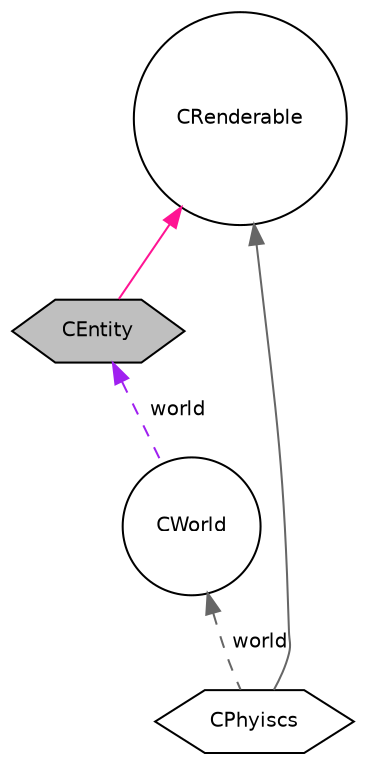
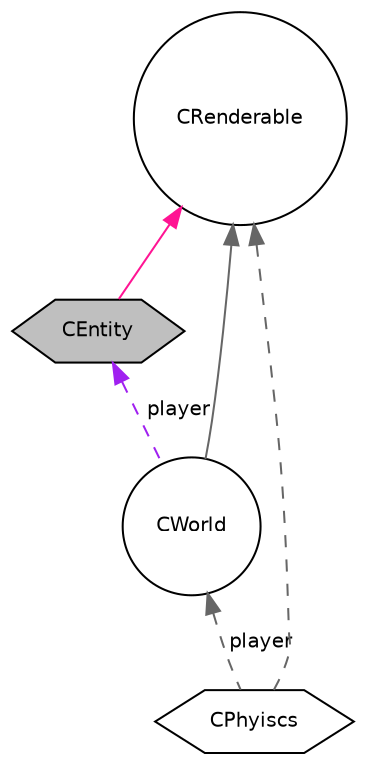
edge "CWorld" -> "CRenderable": added
edge "CWorld" -> "CEntity": label " world" -> " player"
edge "CPhyiscs" -> "CRenderable": style solid -> dashed
edge "CPhyiscs" -> "CWorld": label " world" -> " player"
